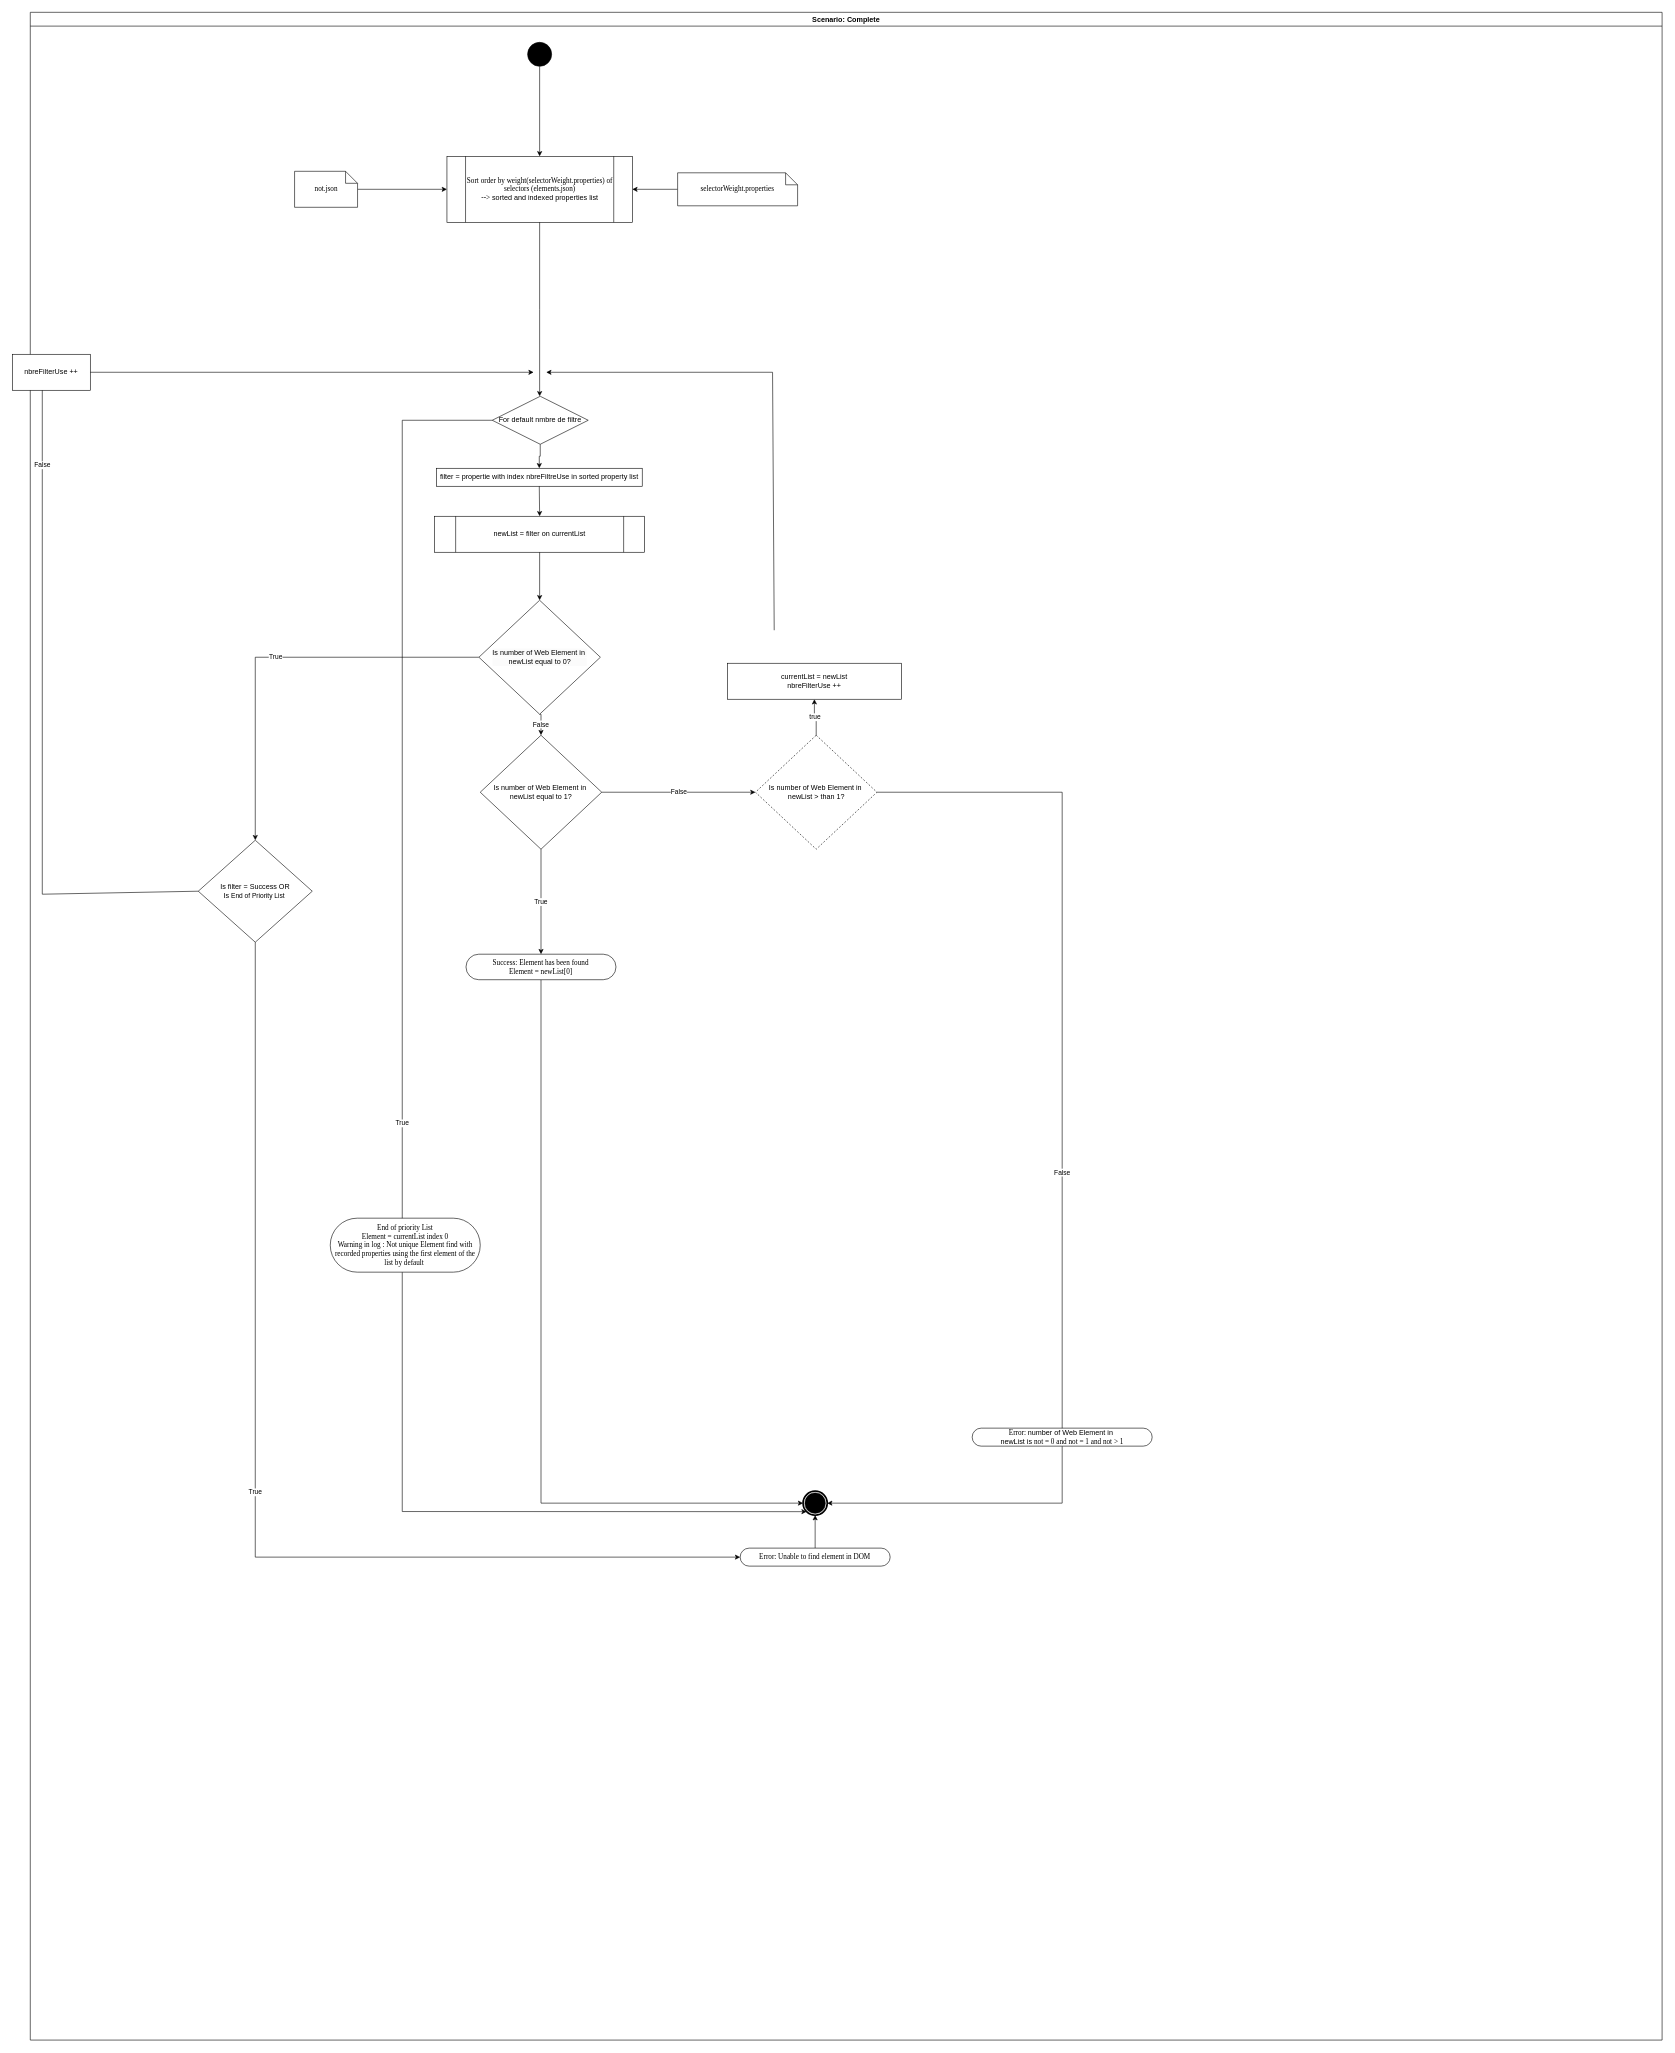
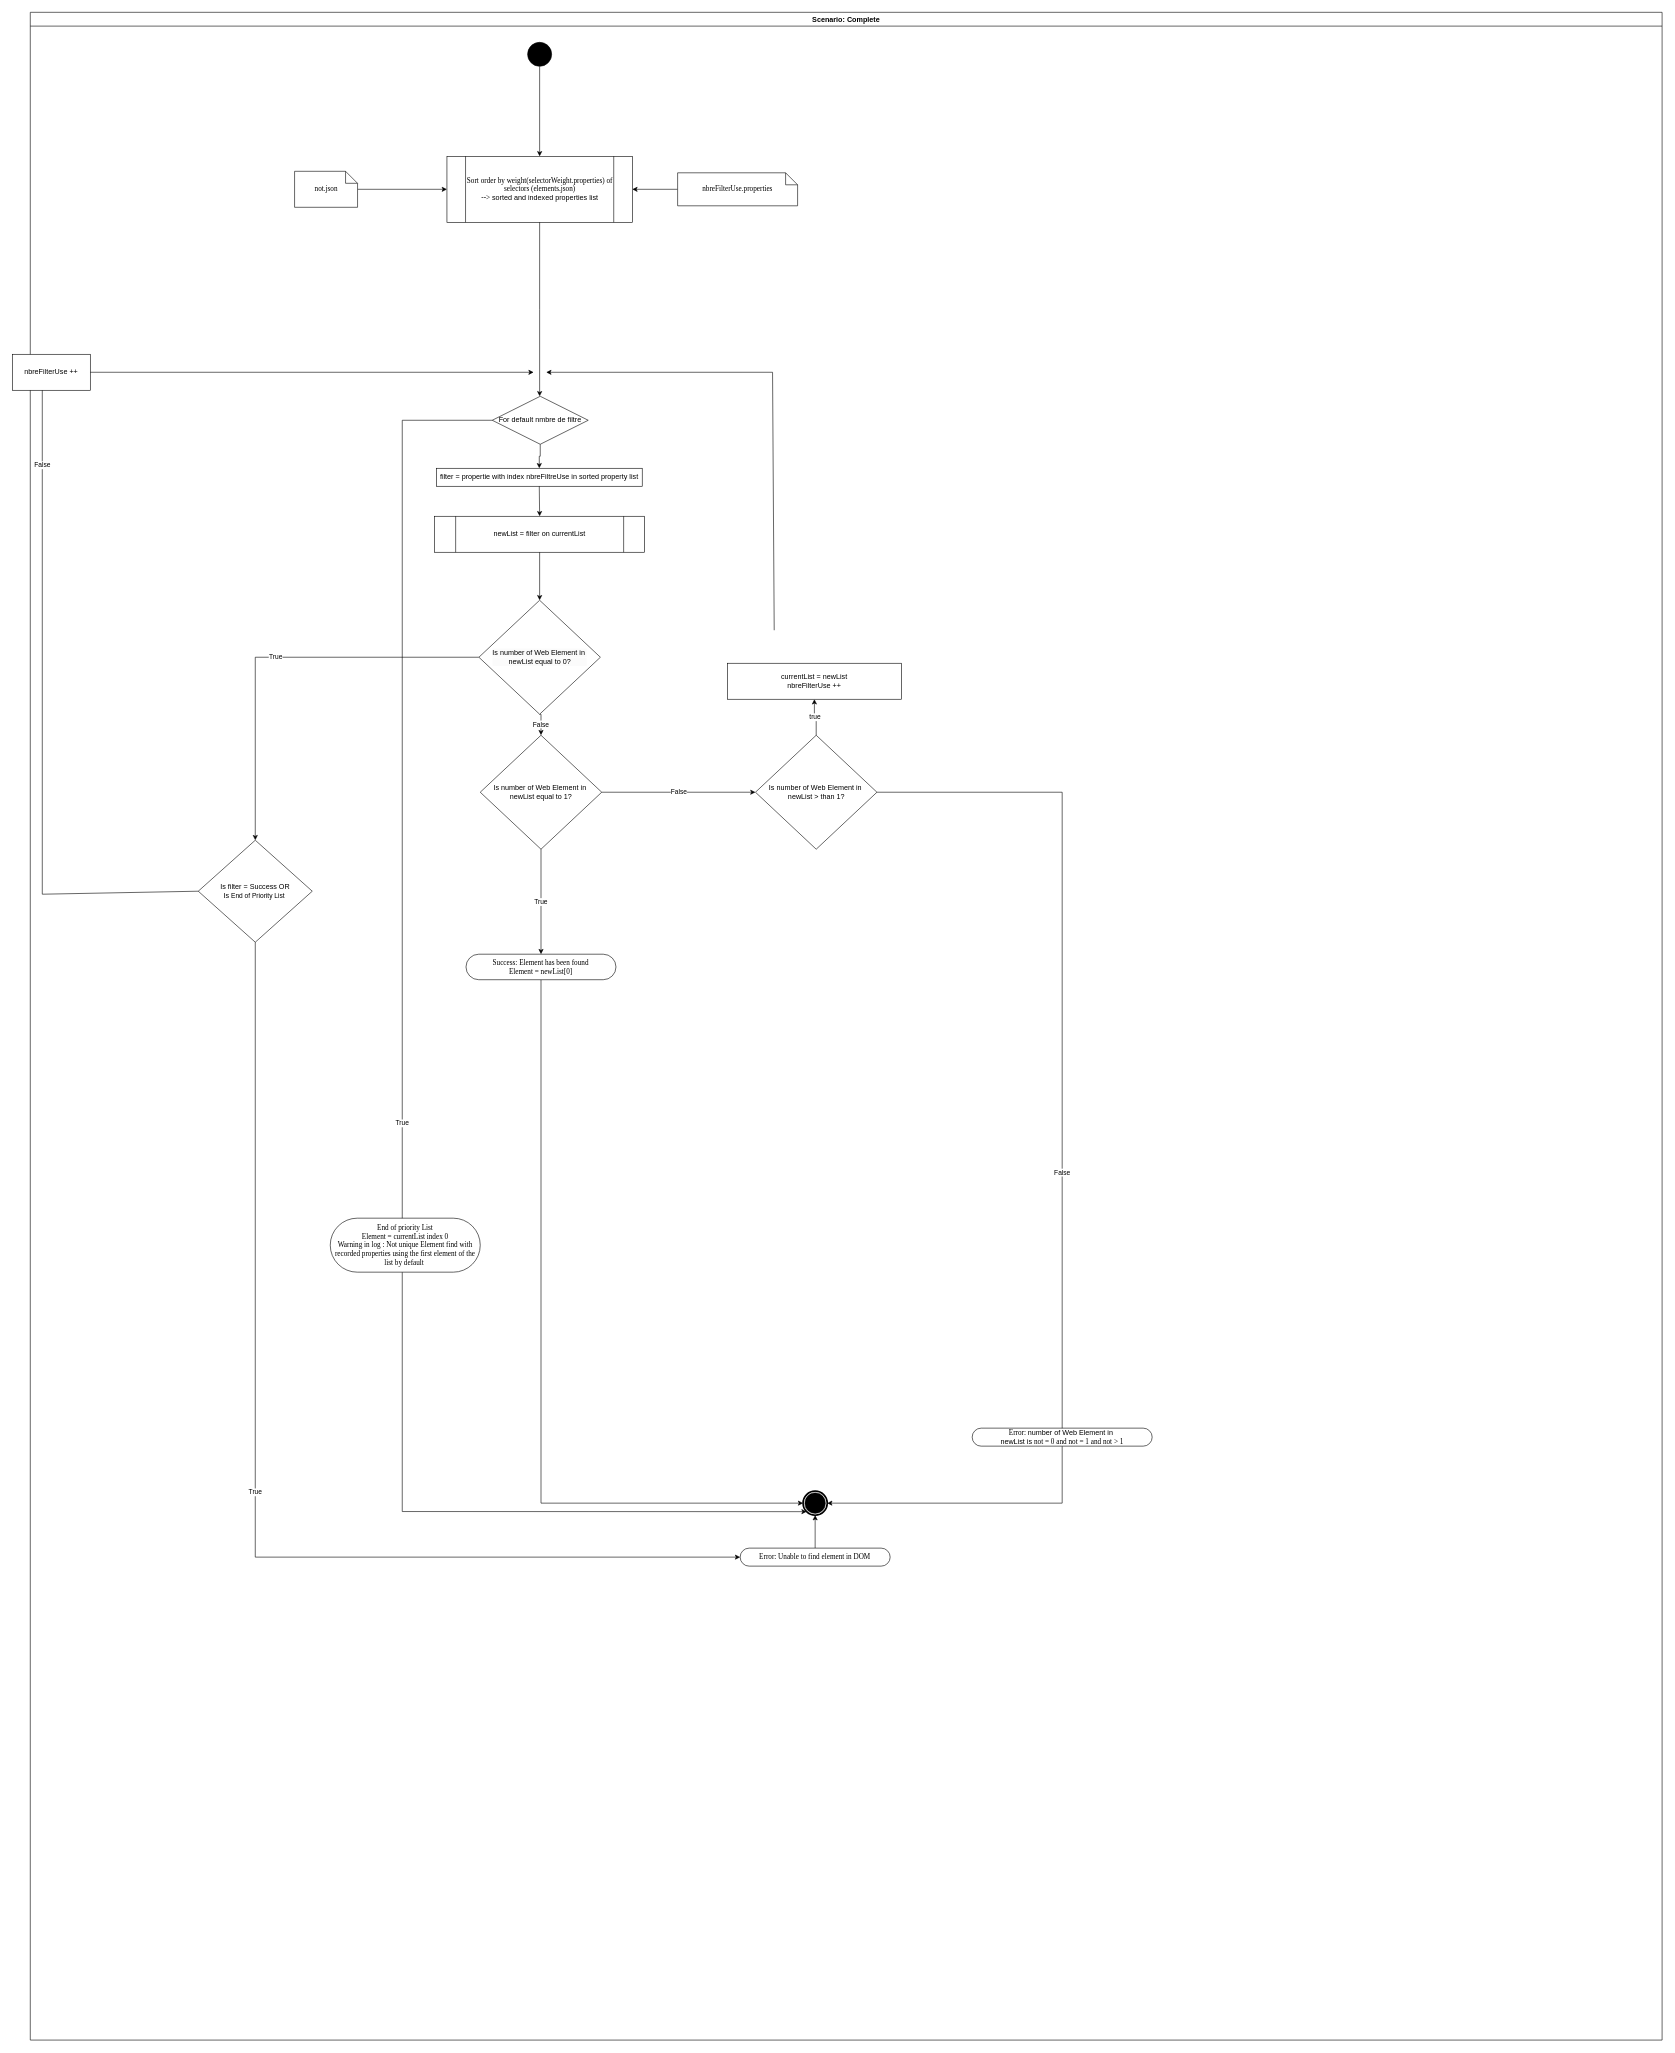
node "selectorWeight.properties": label "selectorWeight.properties" -> "nbreFilterUse.properties"
node "Is number of Web Element in newList > than 1?": style dashed -> solid
